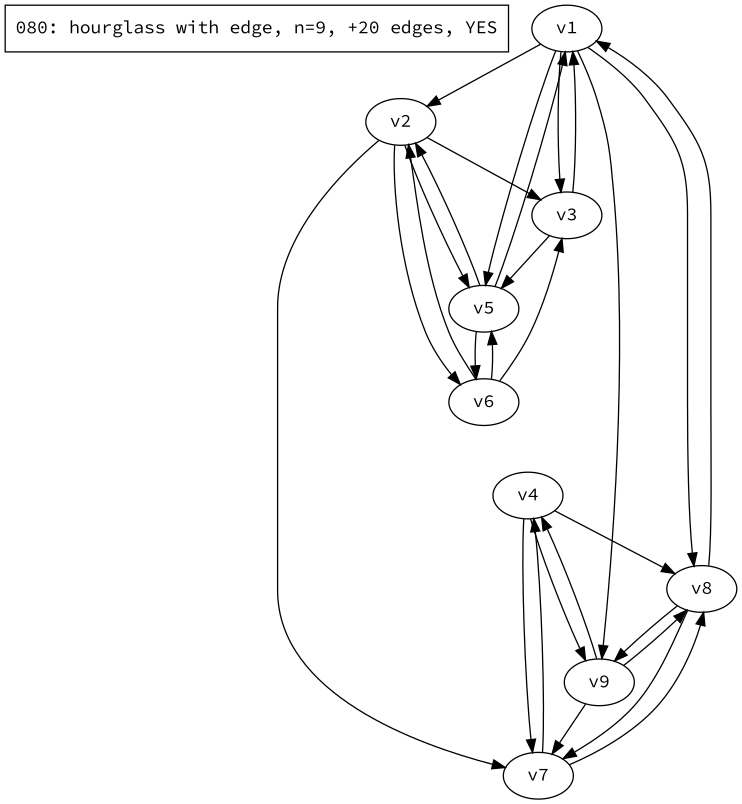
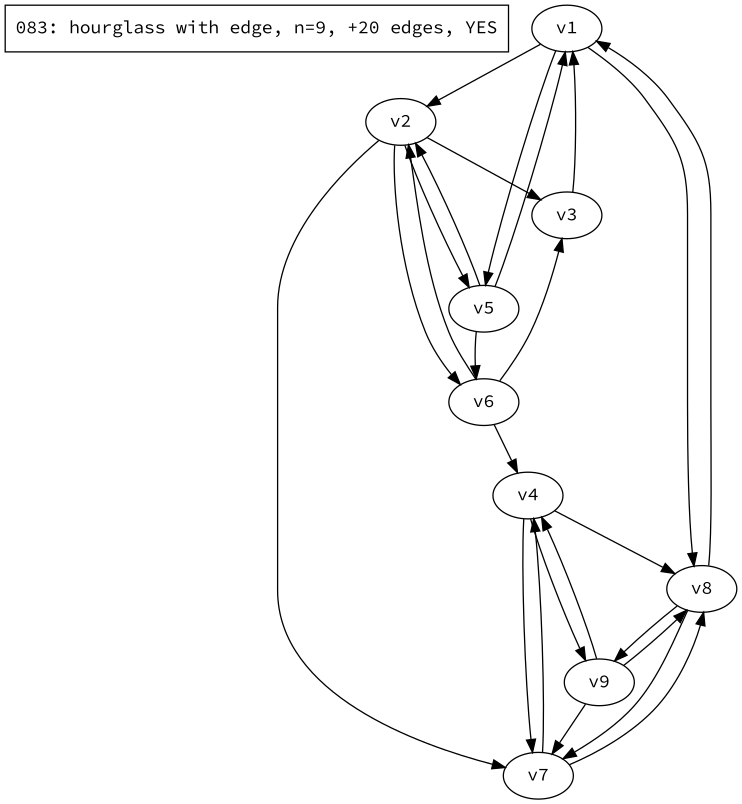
node "080: hourglass with edge, n=9, +20 edges, YES": label "080: hourglass with edge, n=9, +20 edges, YES" -> "083: hourglass with edge, n=9, +20 edges, YES"
edge "v1" -> "v3": removed
edge "v3" -> "v5": removed
edge "v1" -> "v9": removed
edge "v6" -> "v5": now "v6" -> "v4"
